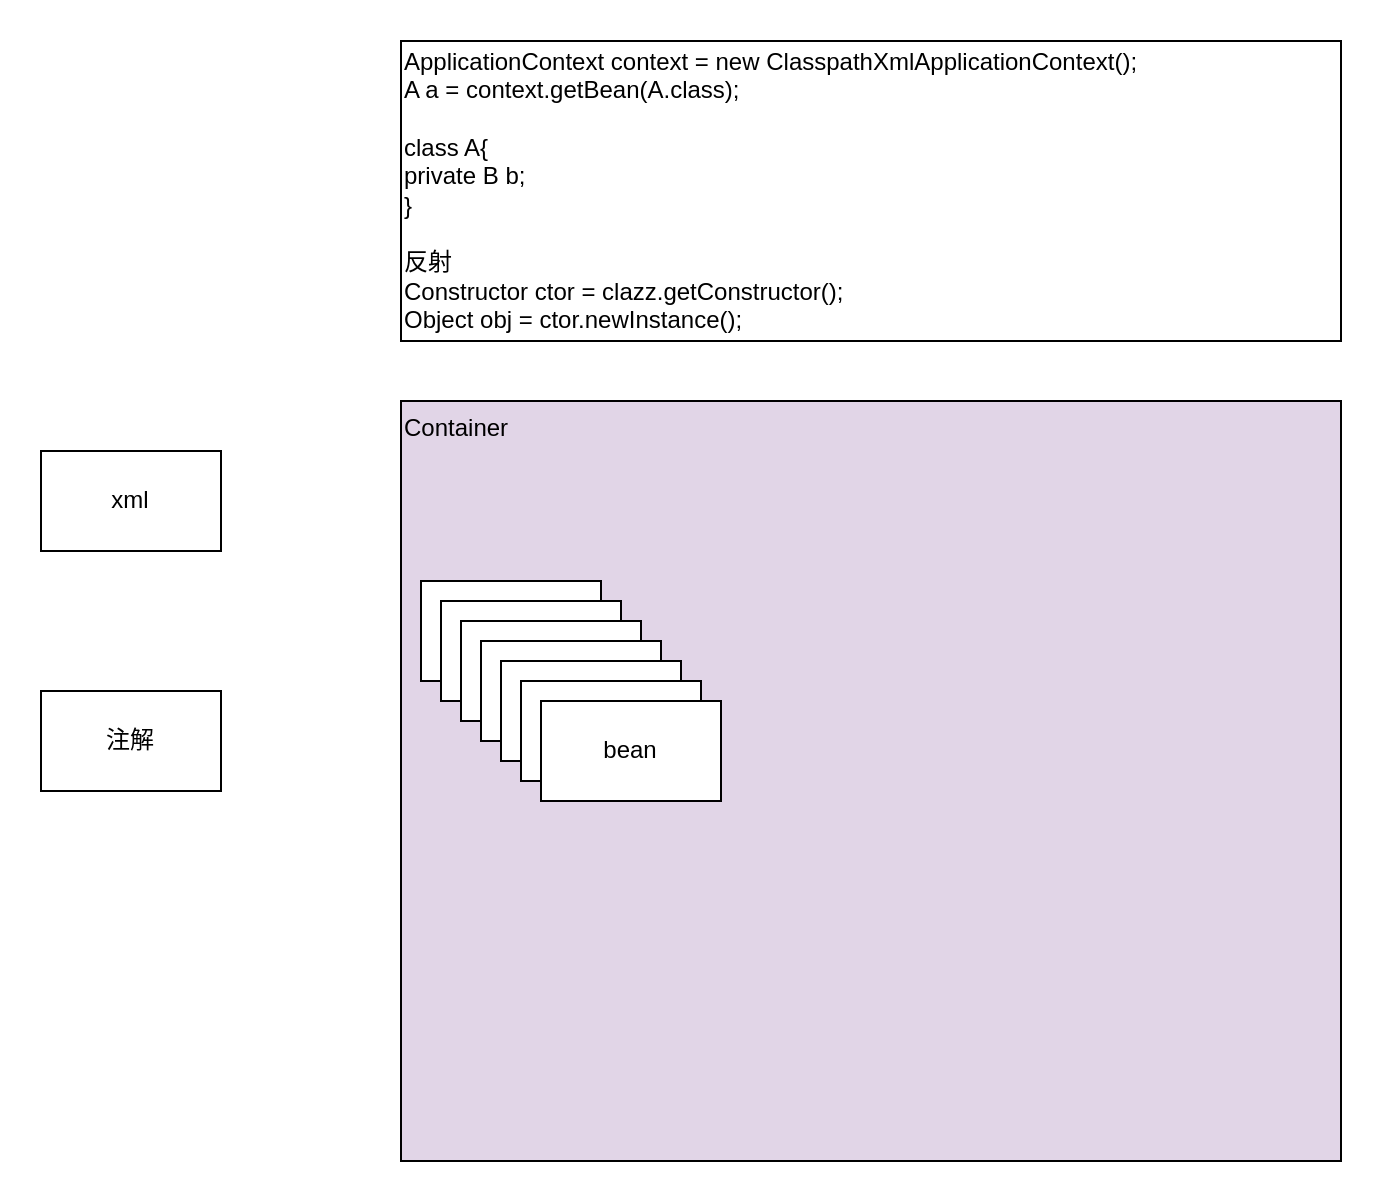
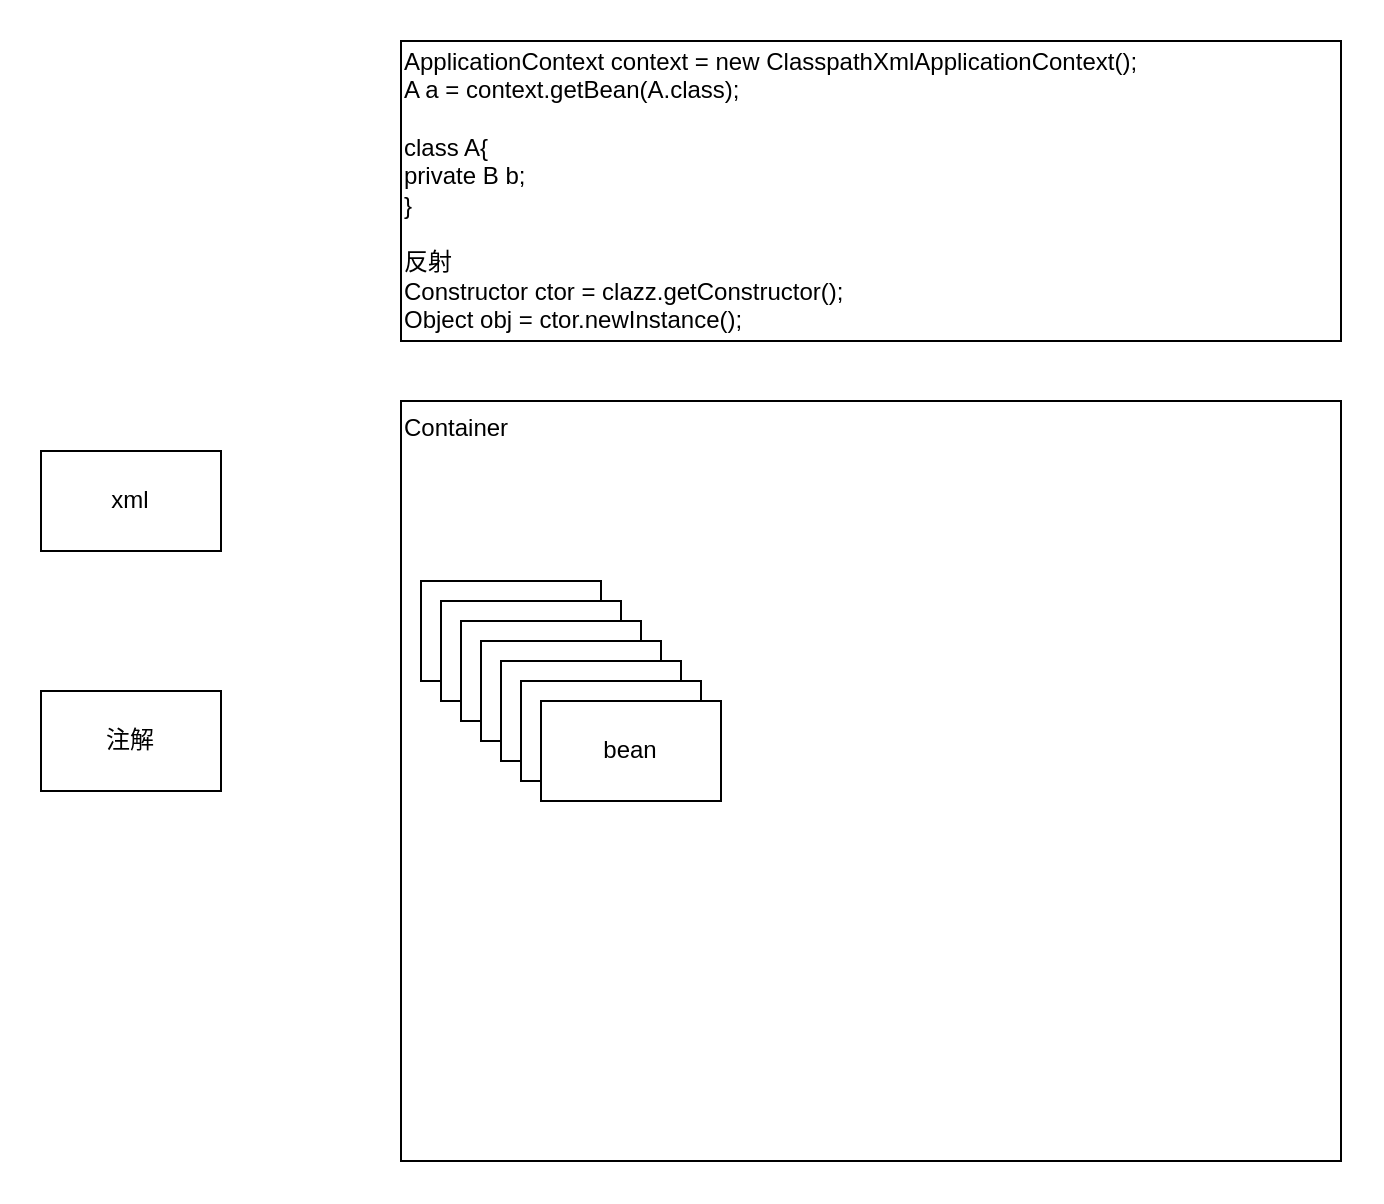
node "Container": fillcolor #e1d5e7 -> #ffffff
